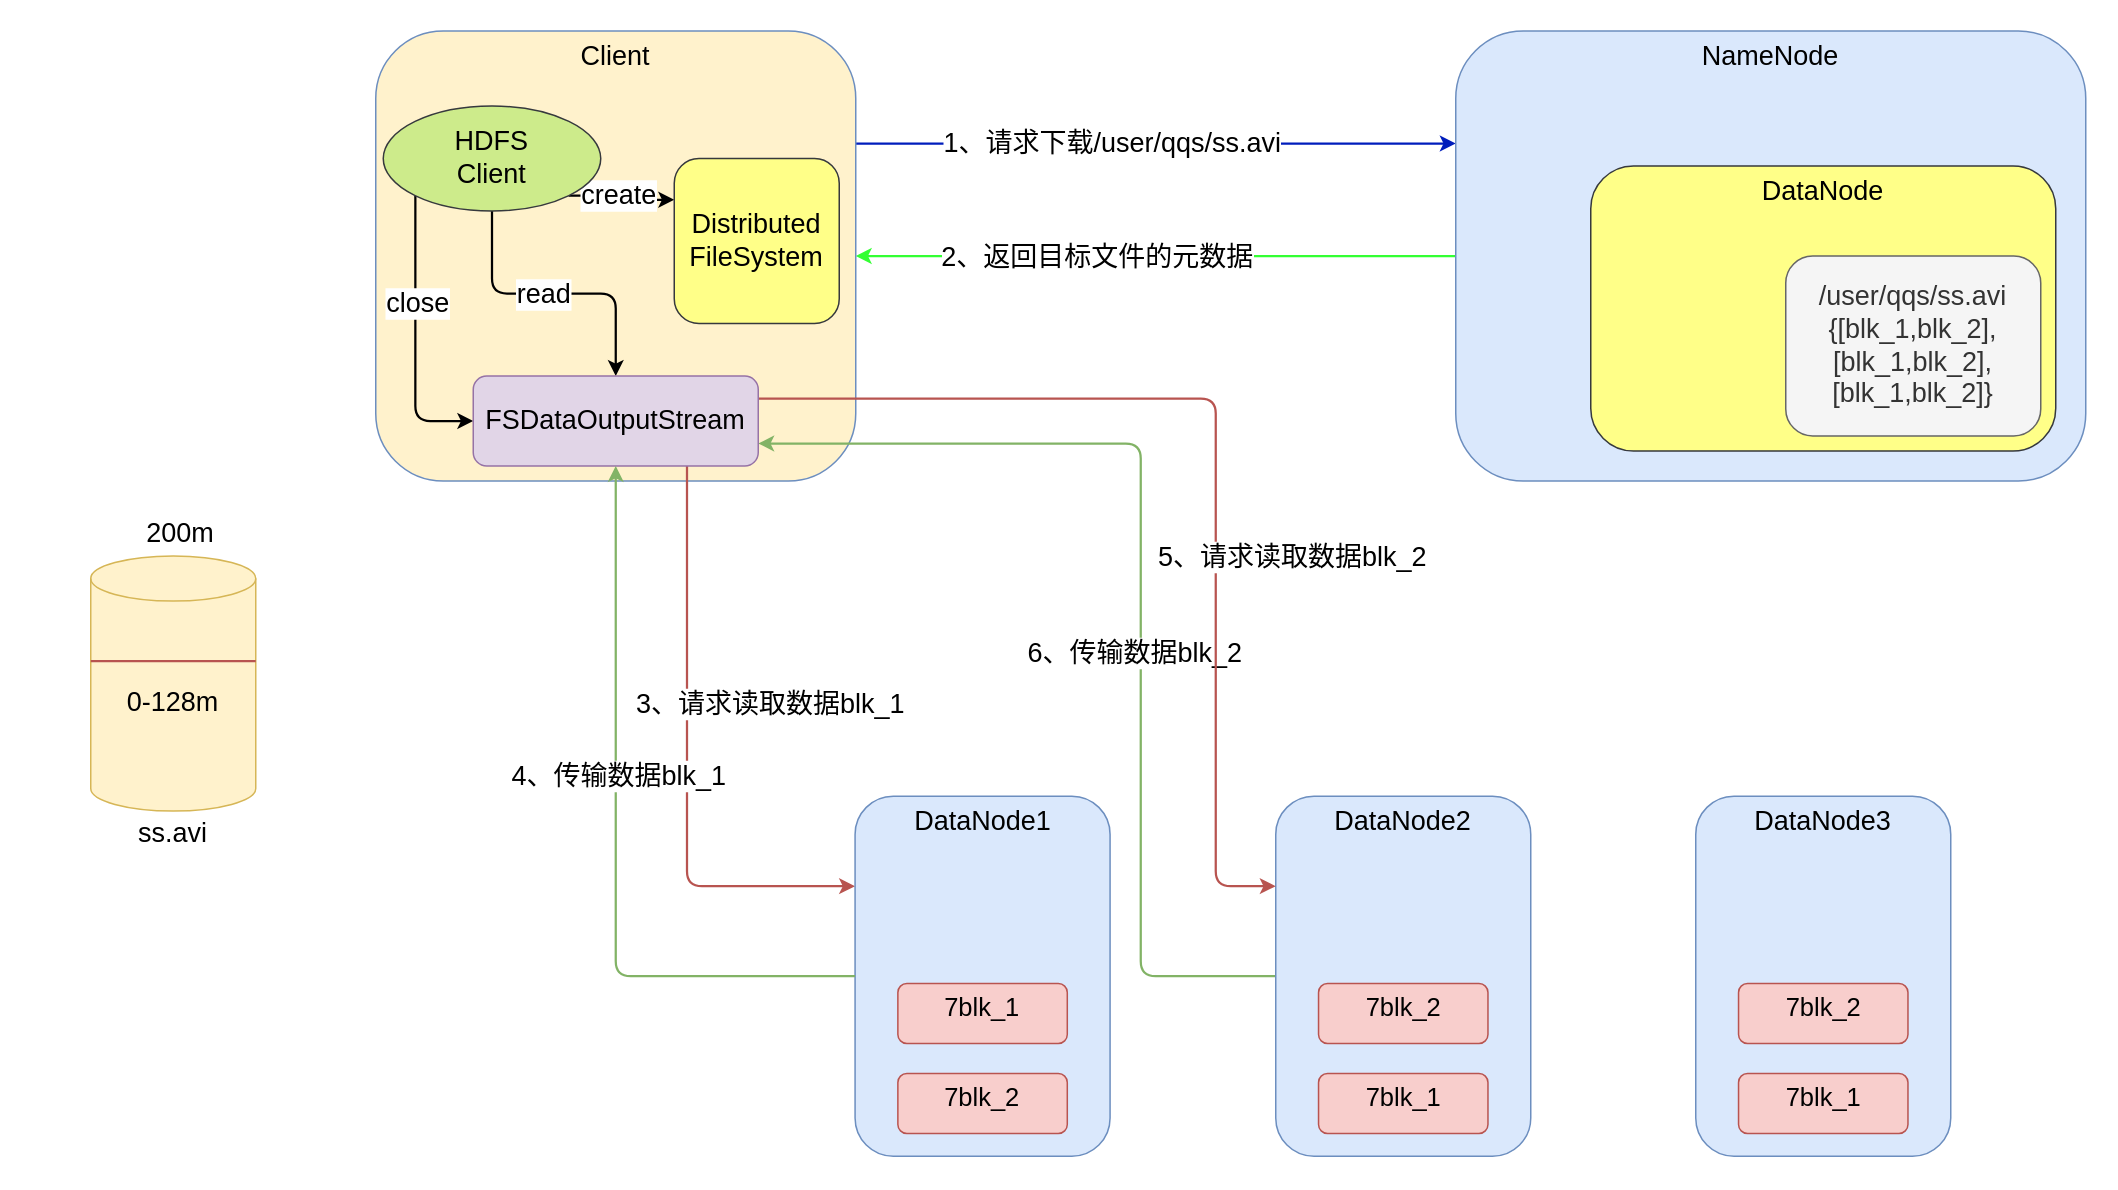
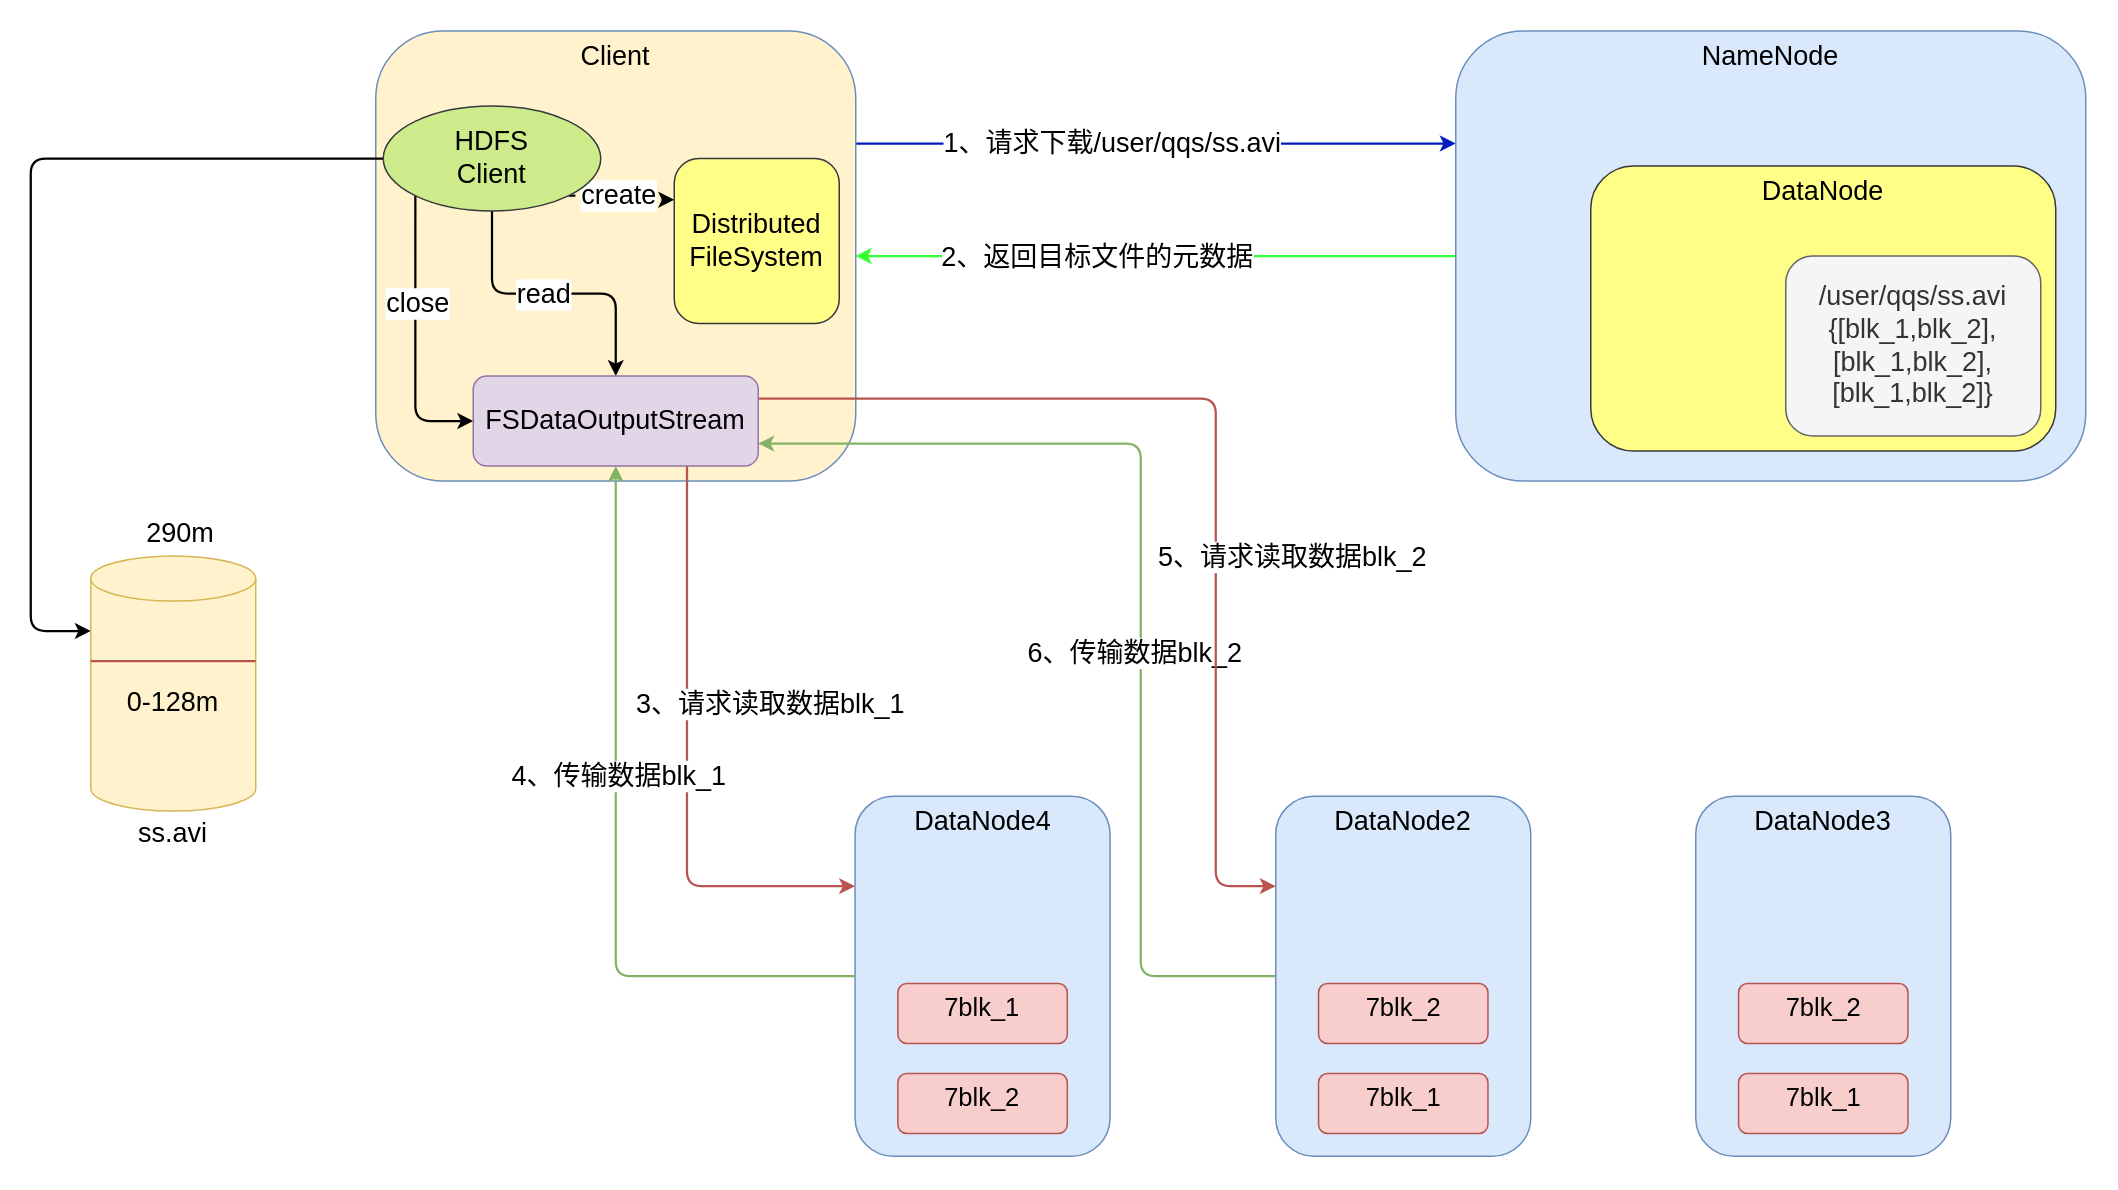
edge "HDFS Client" -> "Distributed FileSystem": style solid -> dashed
edge "HDFS Client" -> "0-128m": added
node "200m": label "200m" -> "290m"
node "DataNode1": label "DataNode1" -> "DataNode4"
